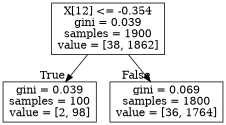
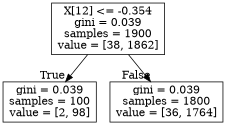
node "gini = 0.069 samples = 1800 value = [36, 1764]": label "gini = 0.069 samples = 1800 value = [36, 1764]" -> "gini = 0.039 samples = 1800 value = [36, 1764]"
